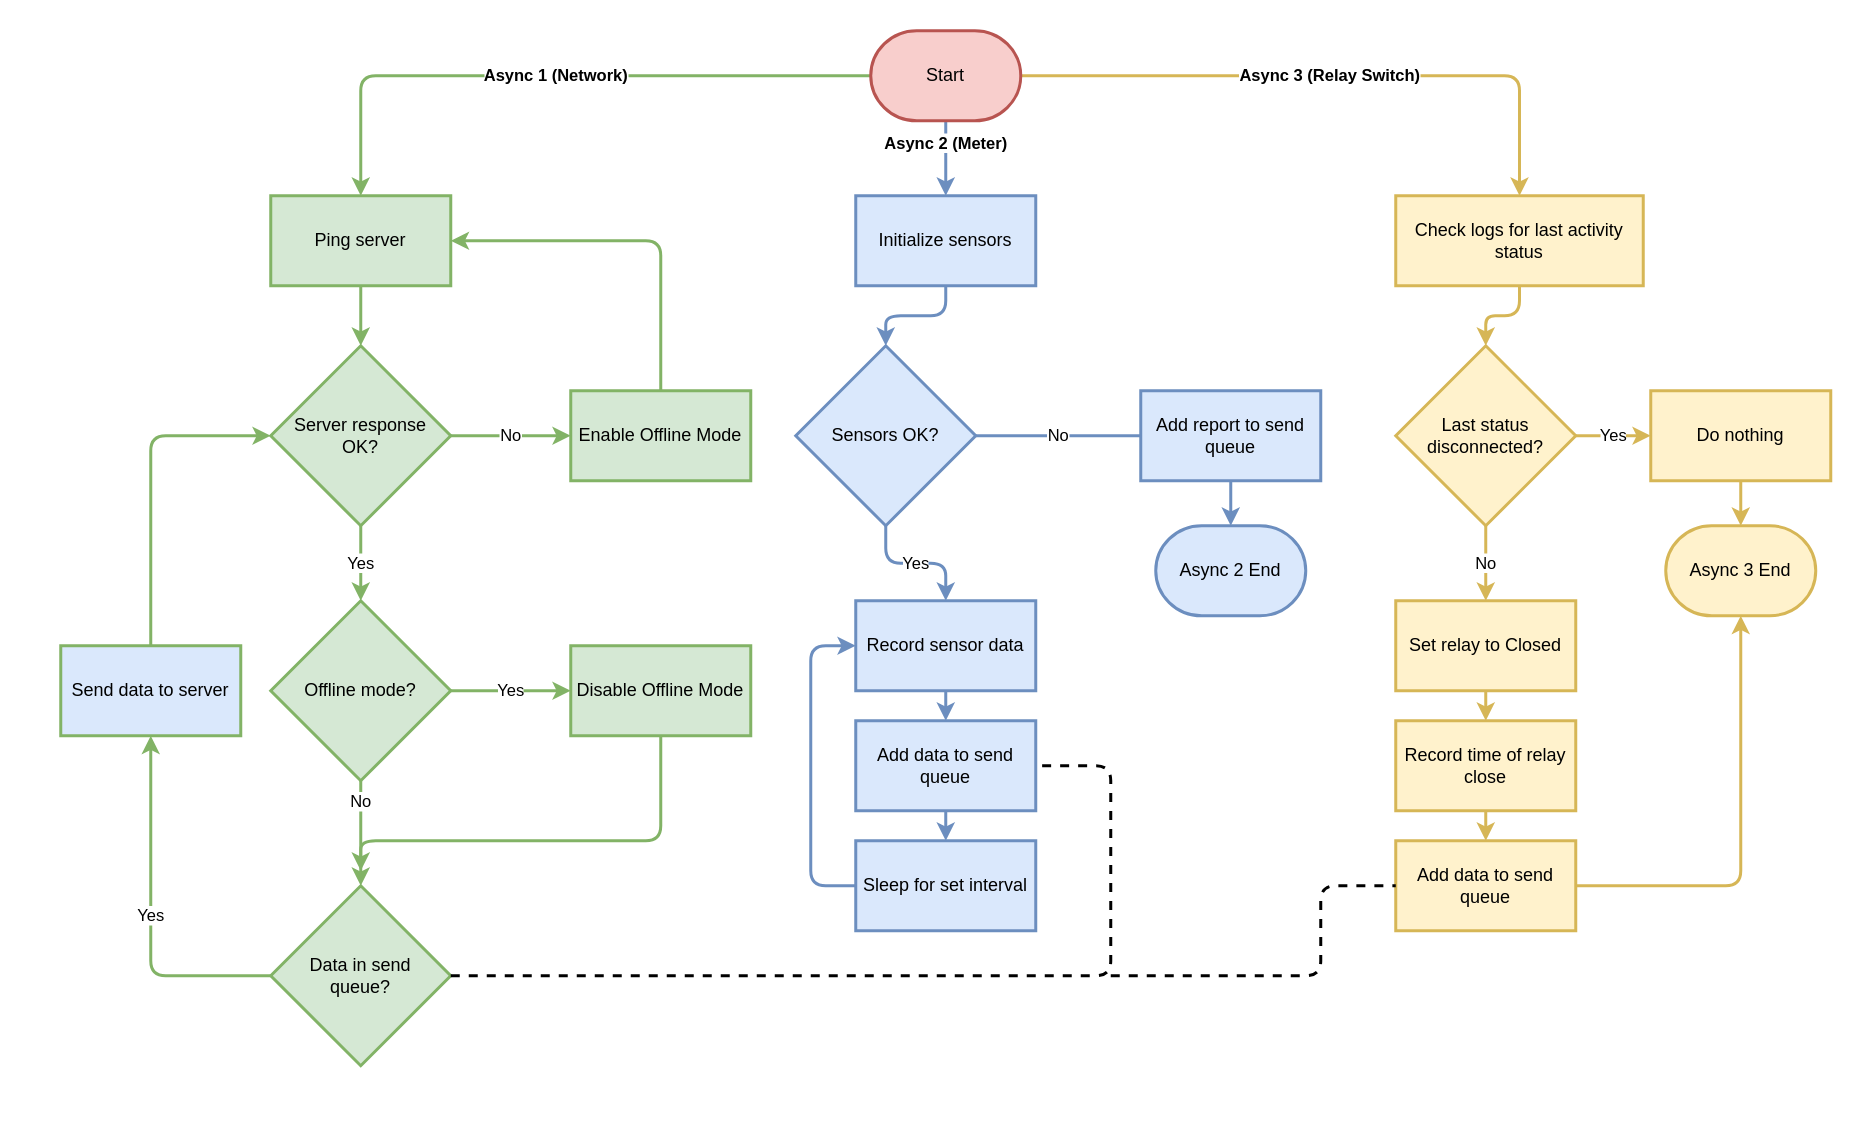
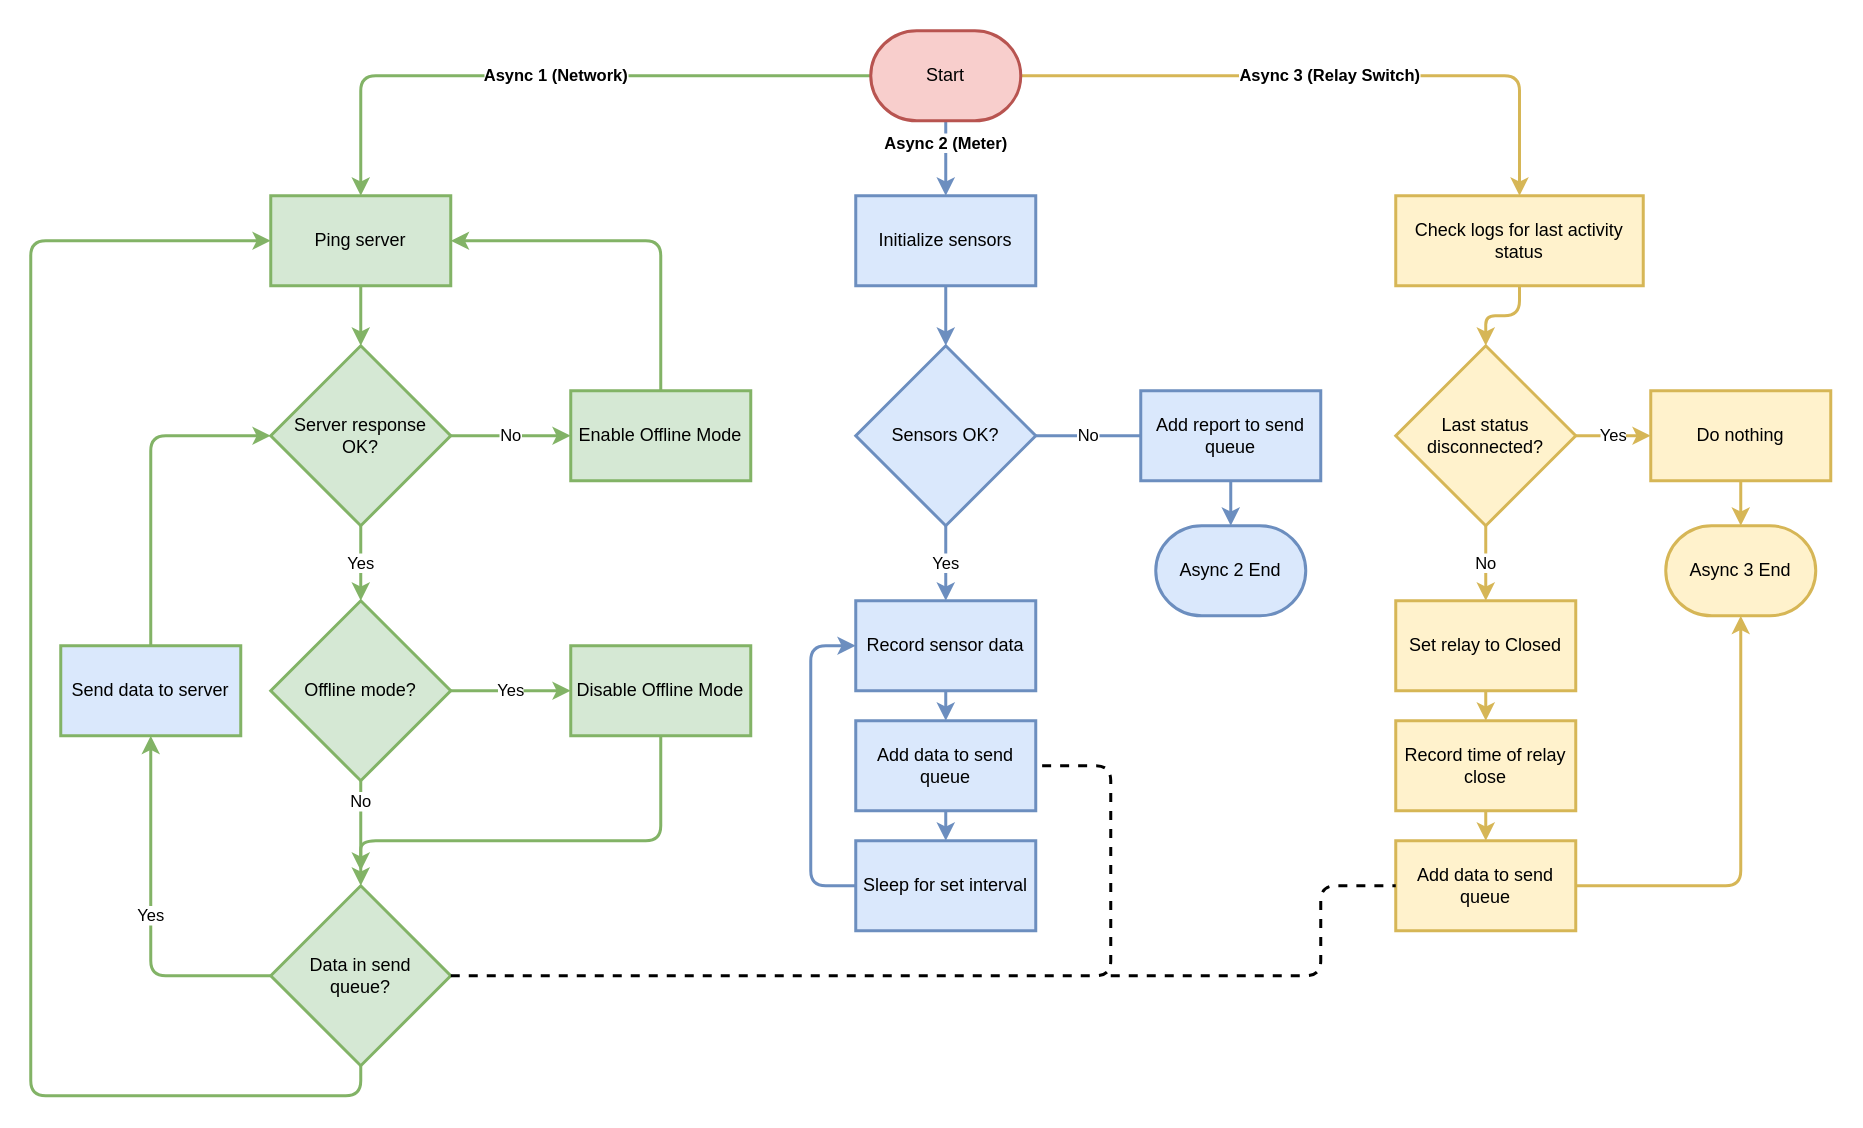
node "Sensors OK?": moved (886, 436) -> (946, 436)
edge "Data in send queue?" -> "Ping server": added
